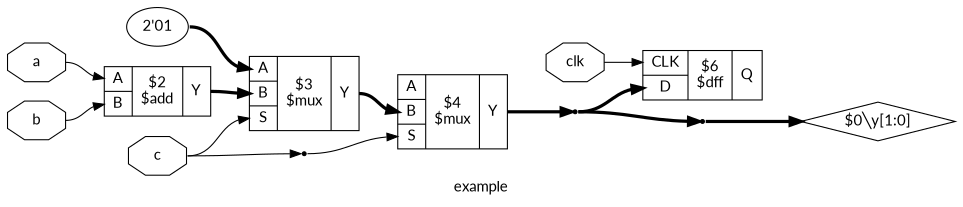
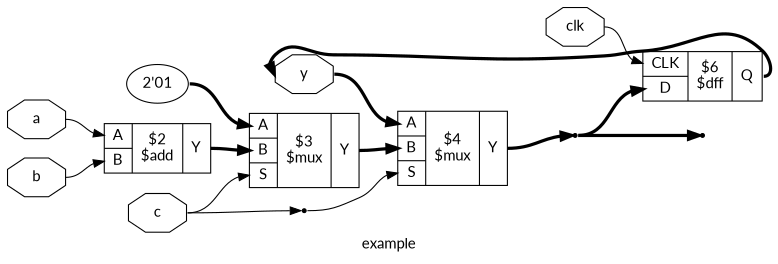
node "y": added
node "$0╲y[1:0]": removed
